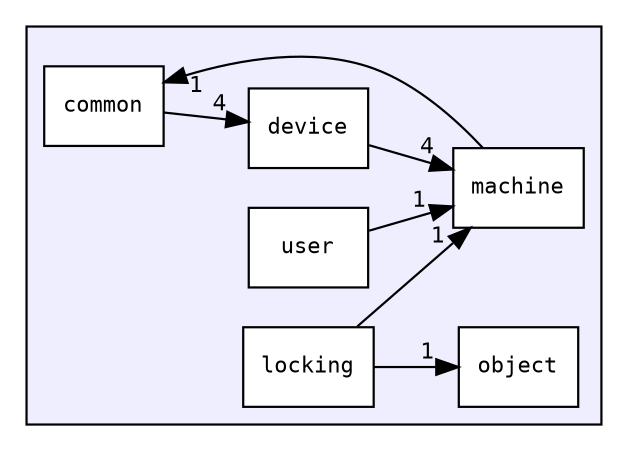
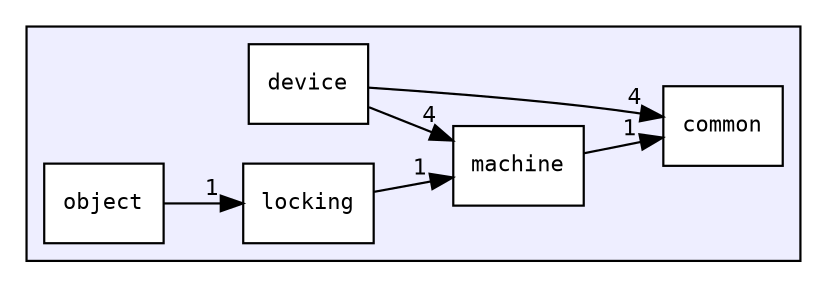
edge "common" -> "device": reversed
node "user": removed
edge "locking" -> "object": reversed
